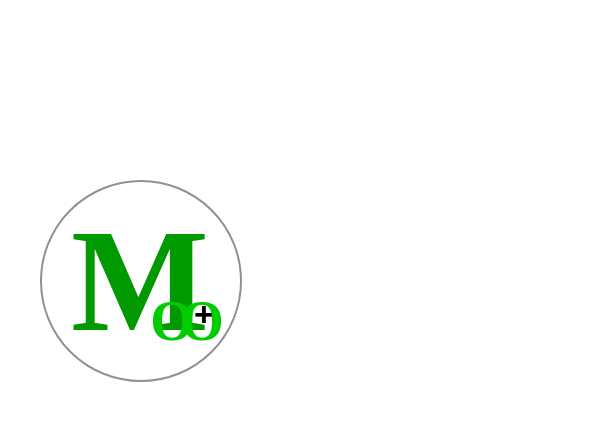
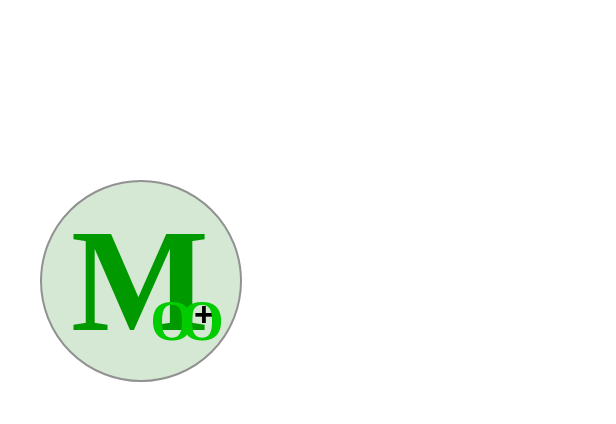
node "M": fillcolor #ffffff -> #d5e8d4
